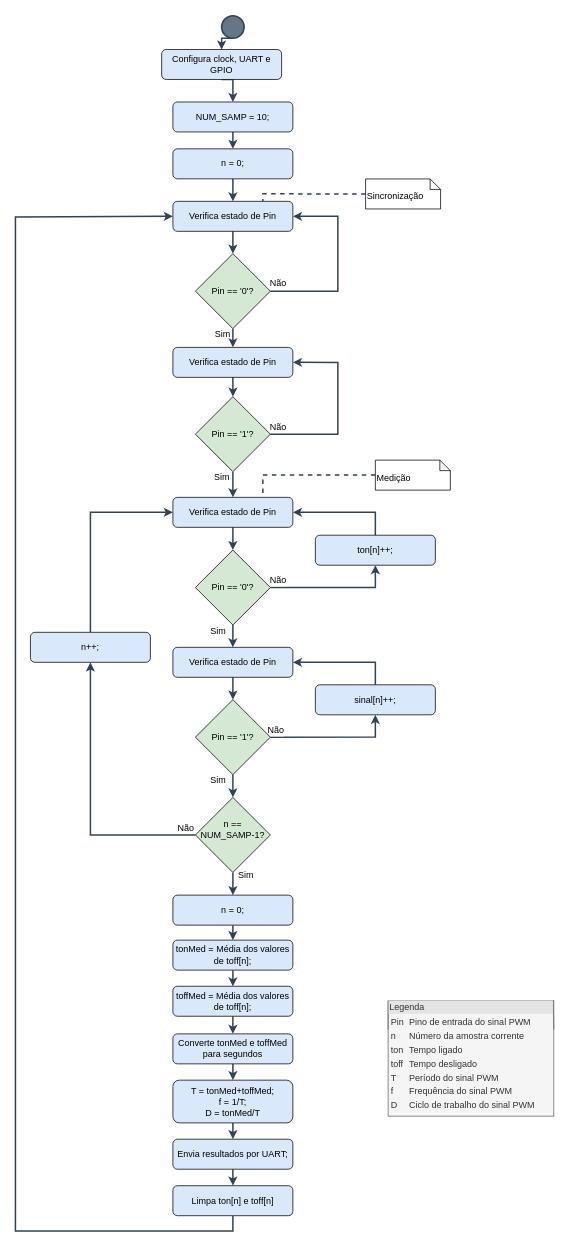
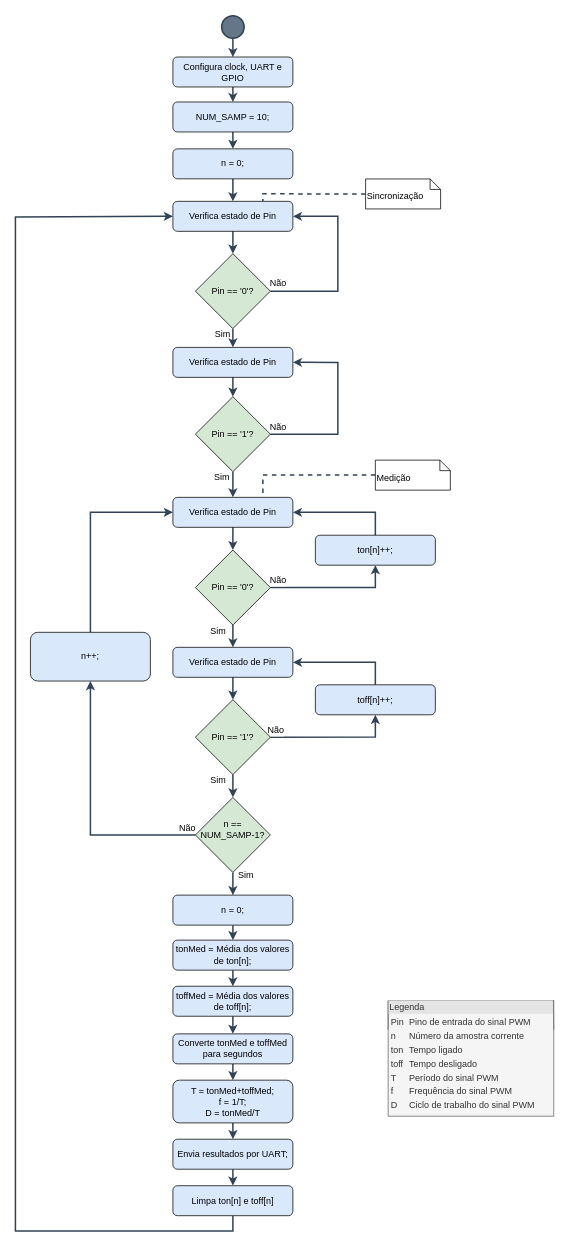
node "Configura clock, UART e GPIO": moved (222, 65) -> (233, 72)
node "n++;": size 120x30 -> 120x49
node "sinal[n]++;": label "sinal[n]++;" -> "toff[n]++;"
node "tonMed = Média dos valores de toff[n];": label "tonMed = Média dos valores de toff[n];" -> "tonMed = Média dos valores de ton[n];"
